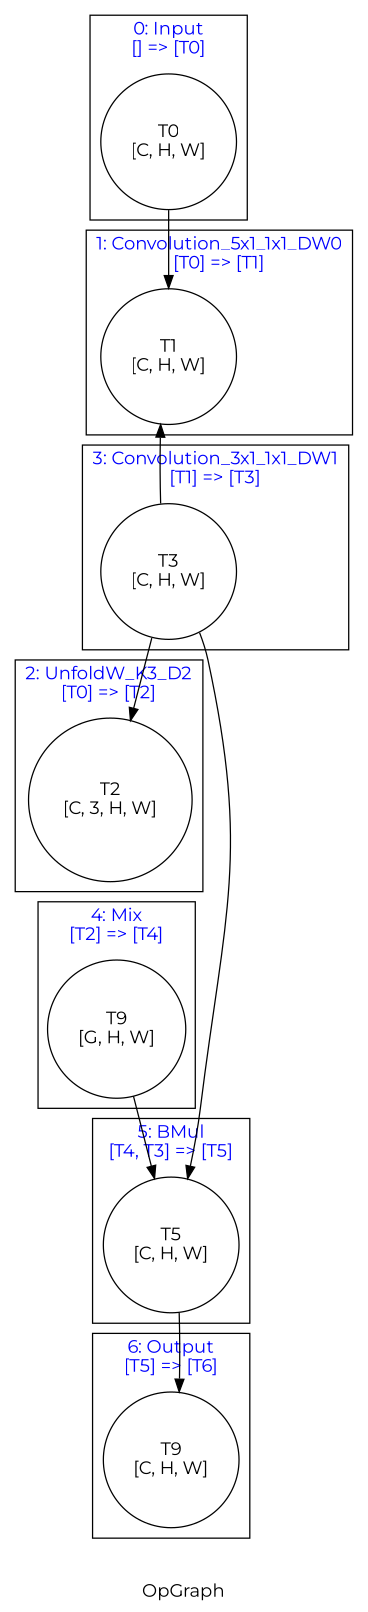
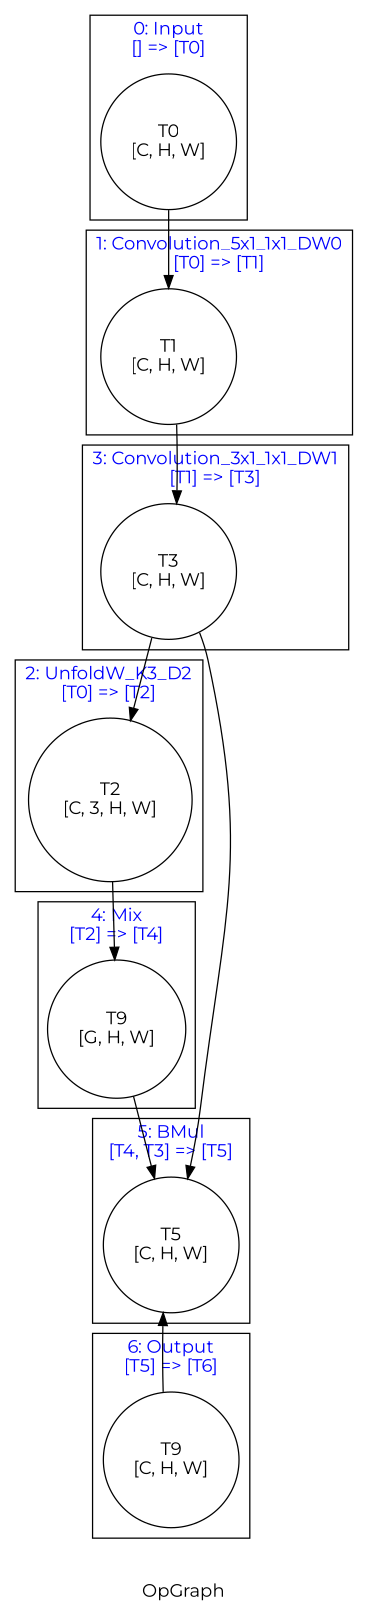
edge "T3 [C, H, W]" -> "T1 [C, H, W]": reversed
edge "T2 [C, 3, H, W]" -> "T9 [G, H, W]": added
edge "T5 [C, H, W]" -> "T9 [C, H, W]": reversed
